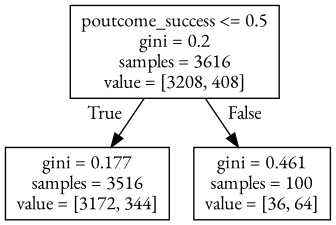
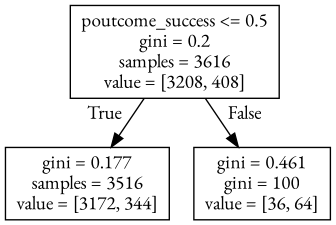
node "gini = 0.461 samples = 100 value = [36, 64]": label "gini = 0.461 samples = 100 value = [36, 64]" -> "gini = 0.461 gini = 100 value = [36, 64]"
